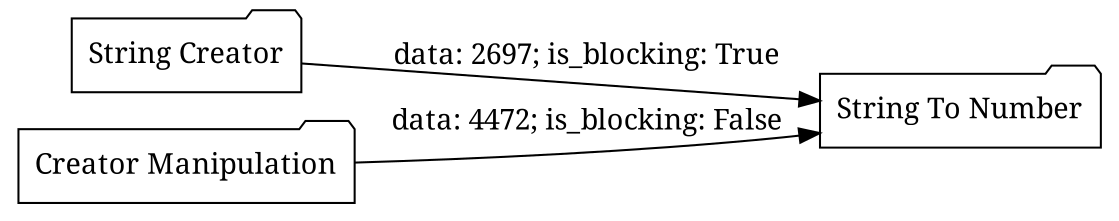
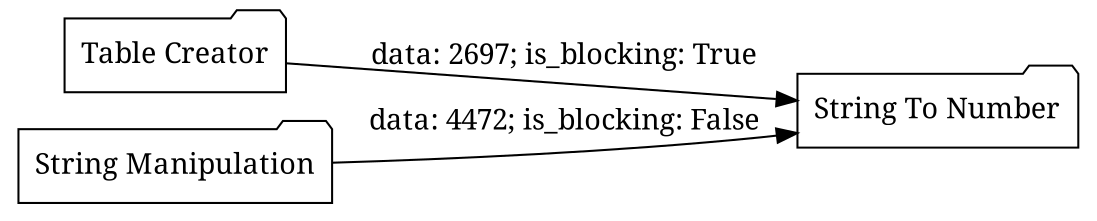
node "String Creator": label "String Creator" -> "Table Creator"
node "Creator Manipulation": label "Creator Manipulation" -> "String Manipulation"
